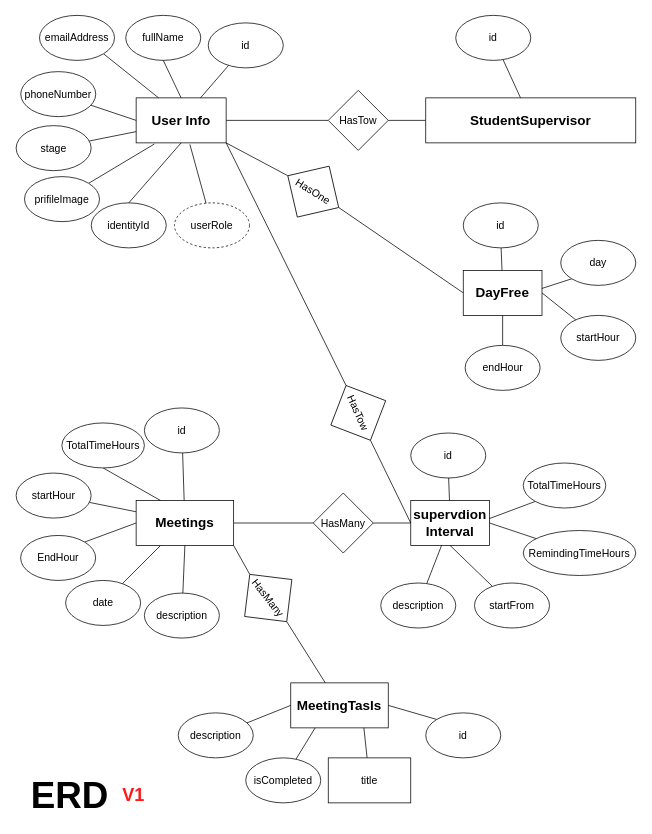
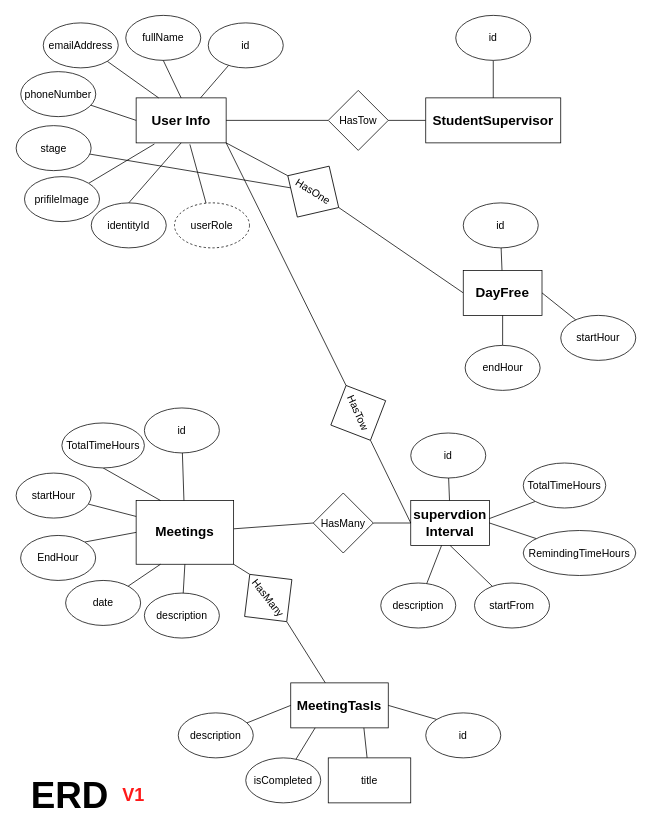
node "emailAddress": moved (77, 38) -> (81, 45)
node "StudentSupervisor": size 210x45 -> 135x45
edge "User Info" -- "stage": now "HasOne" -- "stage"
node "day": removed
edge "day" -- "DayFree": removed
node "Meetings": size 98x45 -> 98x64
